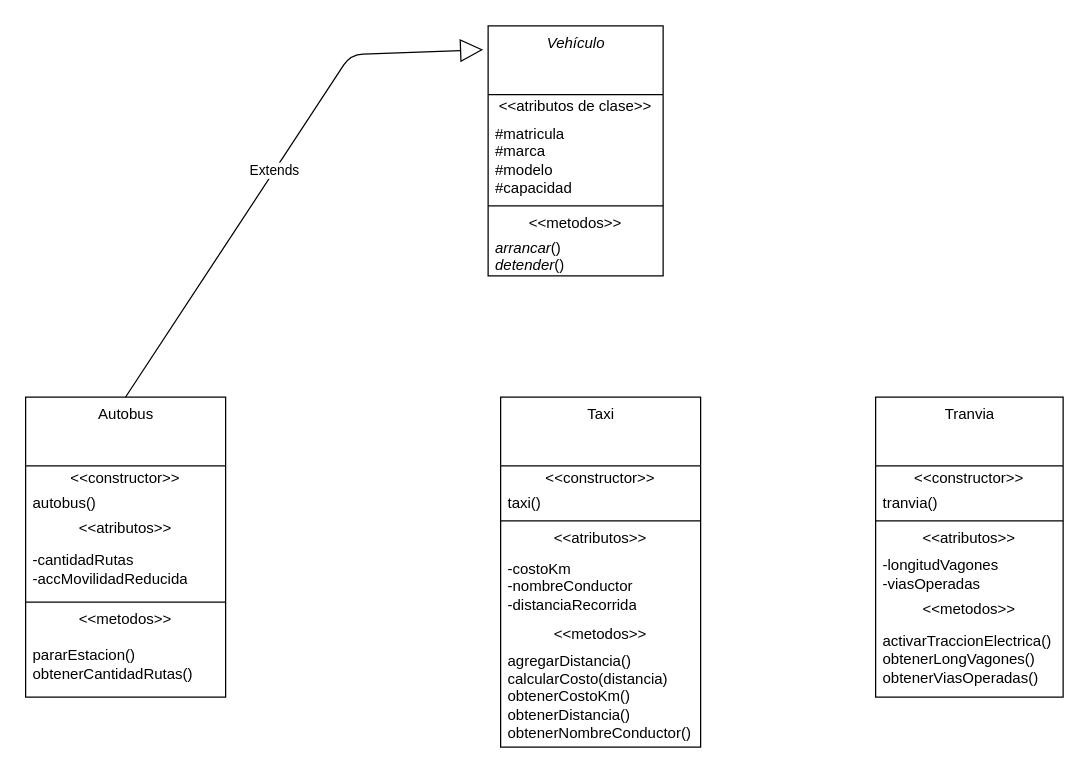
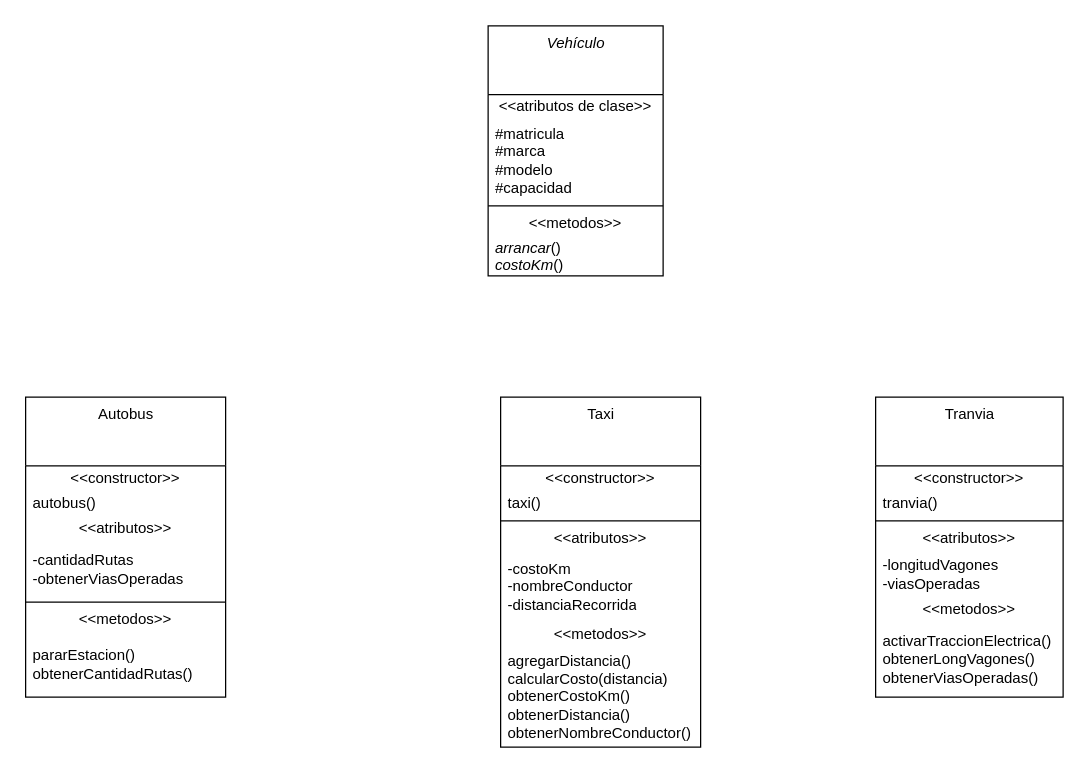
edge "Autobus" -> "Vehículo": removed, label "Extends"
node "arrancar() detender()": label "arrancar() detender()" -> "arrancar() costoKm()"
node "-cantidadRutas -accMovilidadReducida": label "-cantidadRutas -accMovilidadReducida" -> "-cantidadRutas -obtenerViasOperadas"
